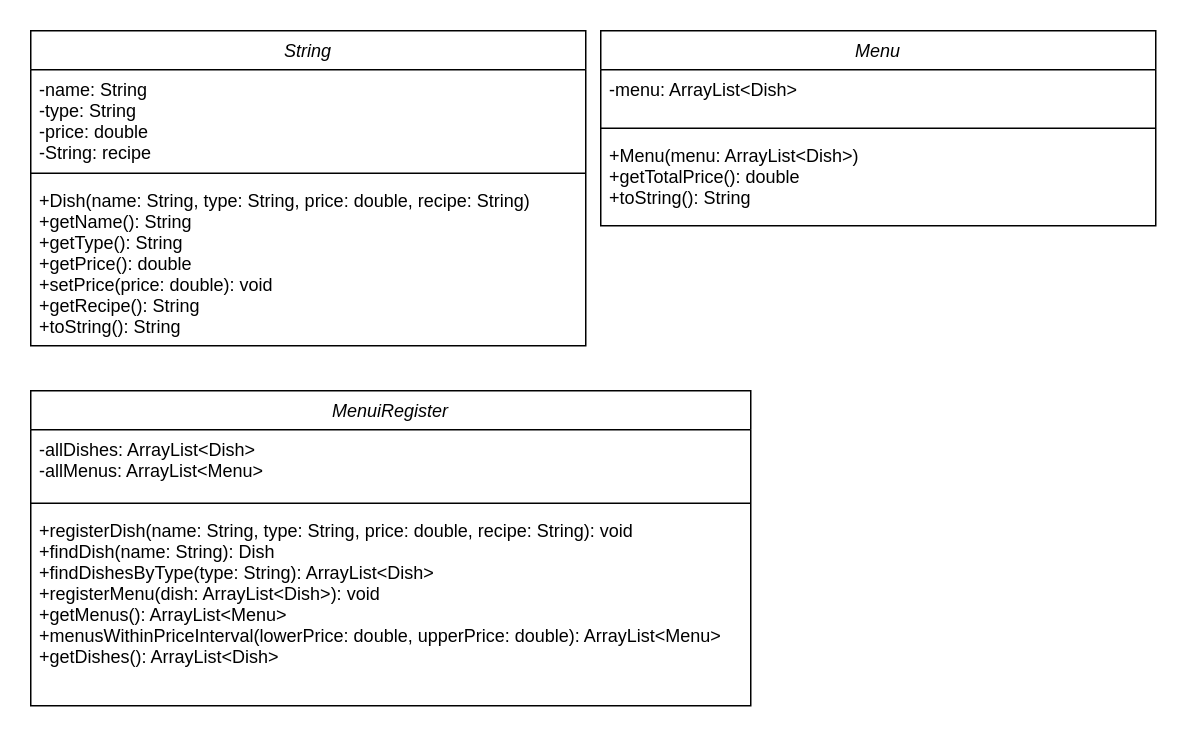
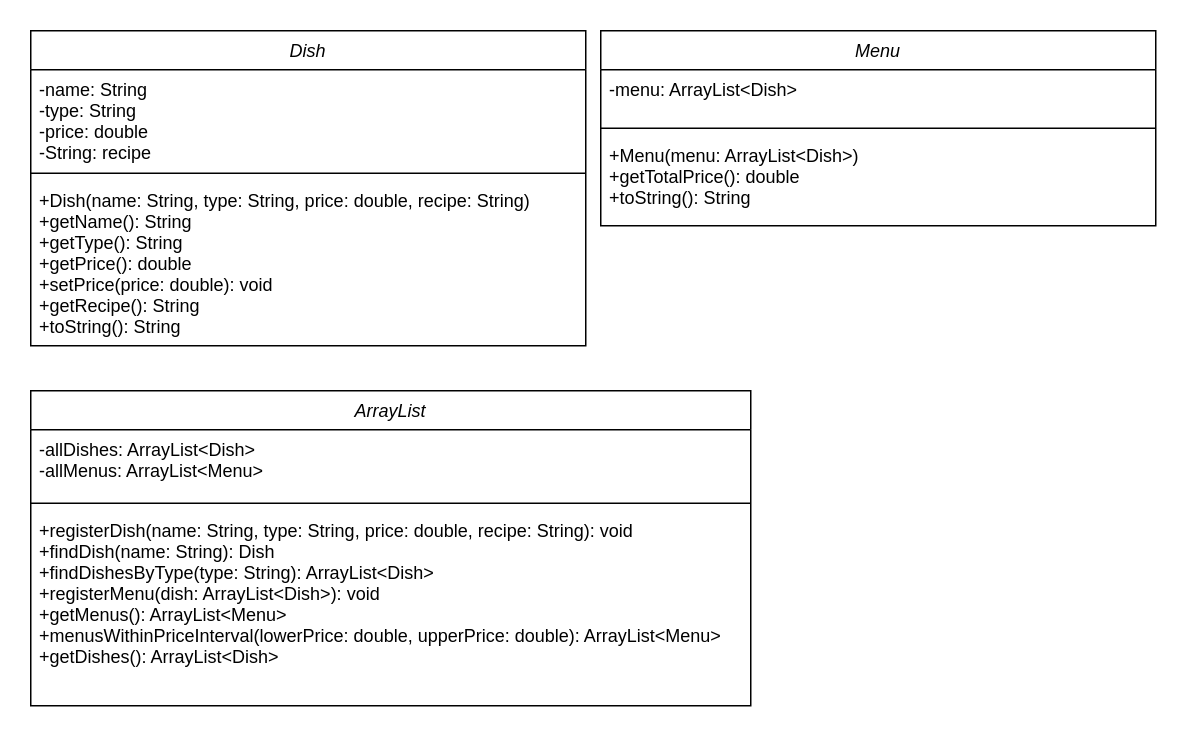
node "String": label "String" -> "Dish"
node "MenuiRegister": label "MenuiRegister" -> "ArrayList"
